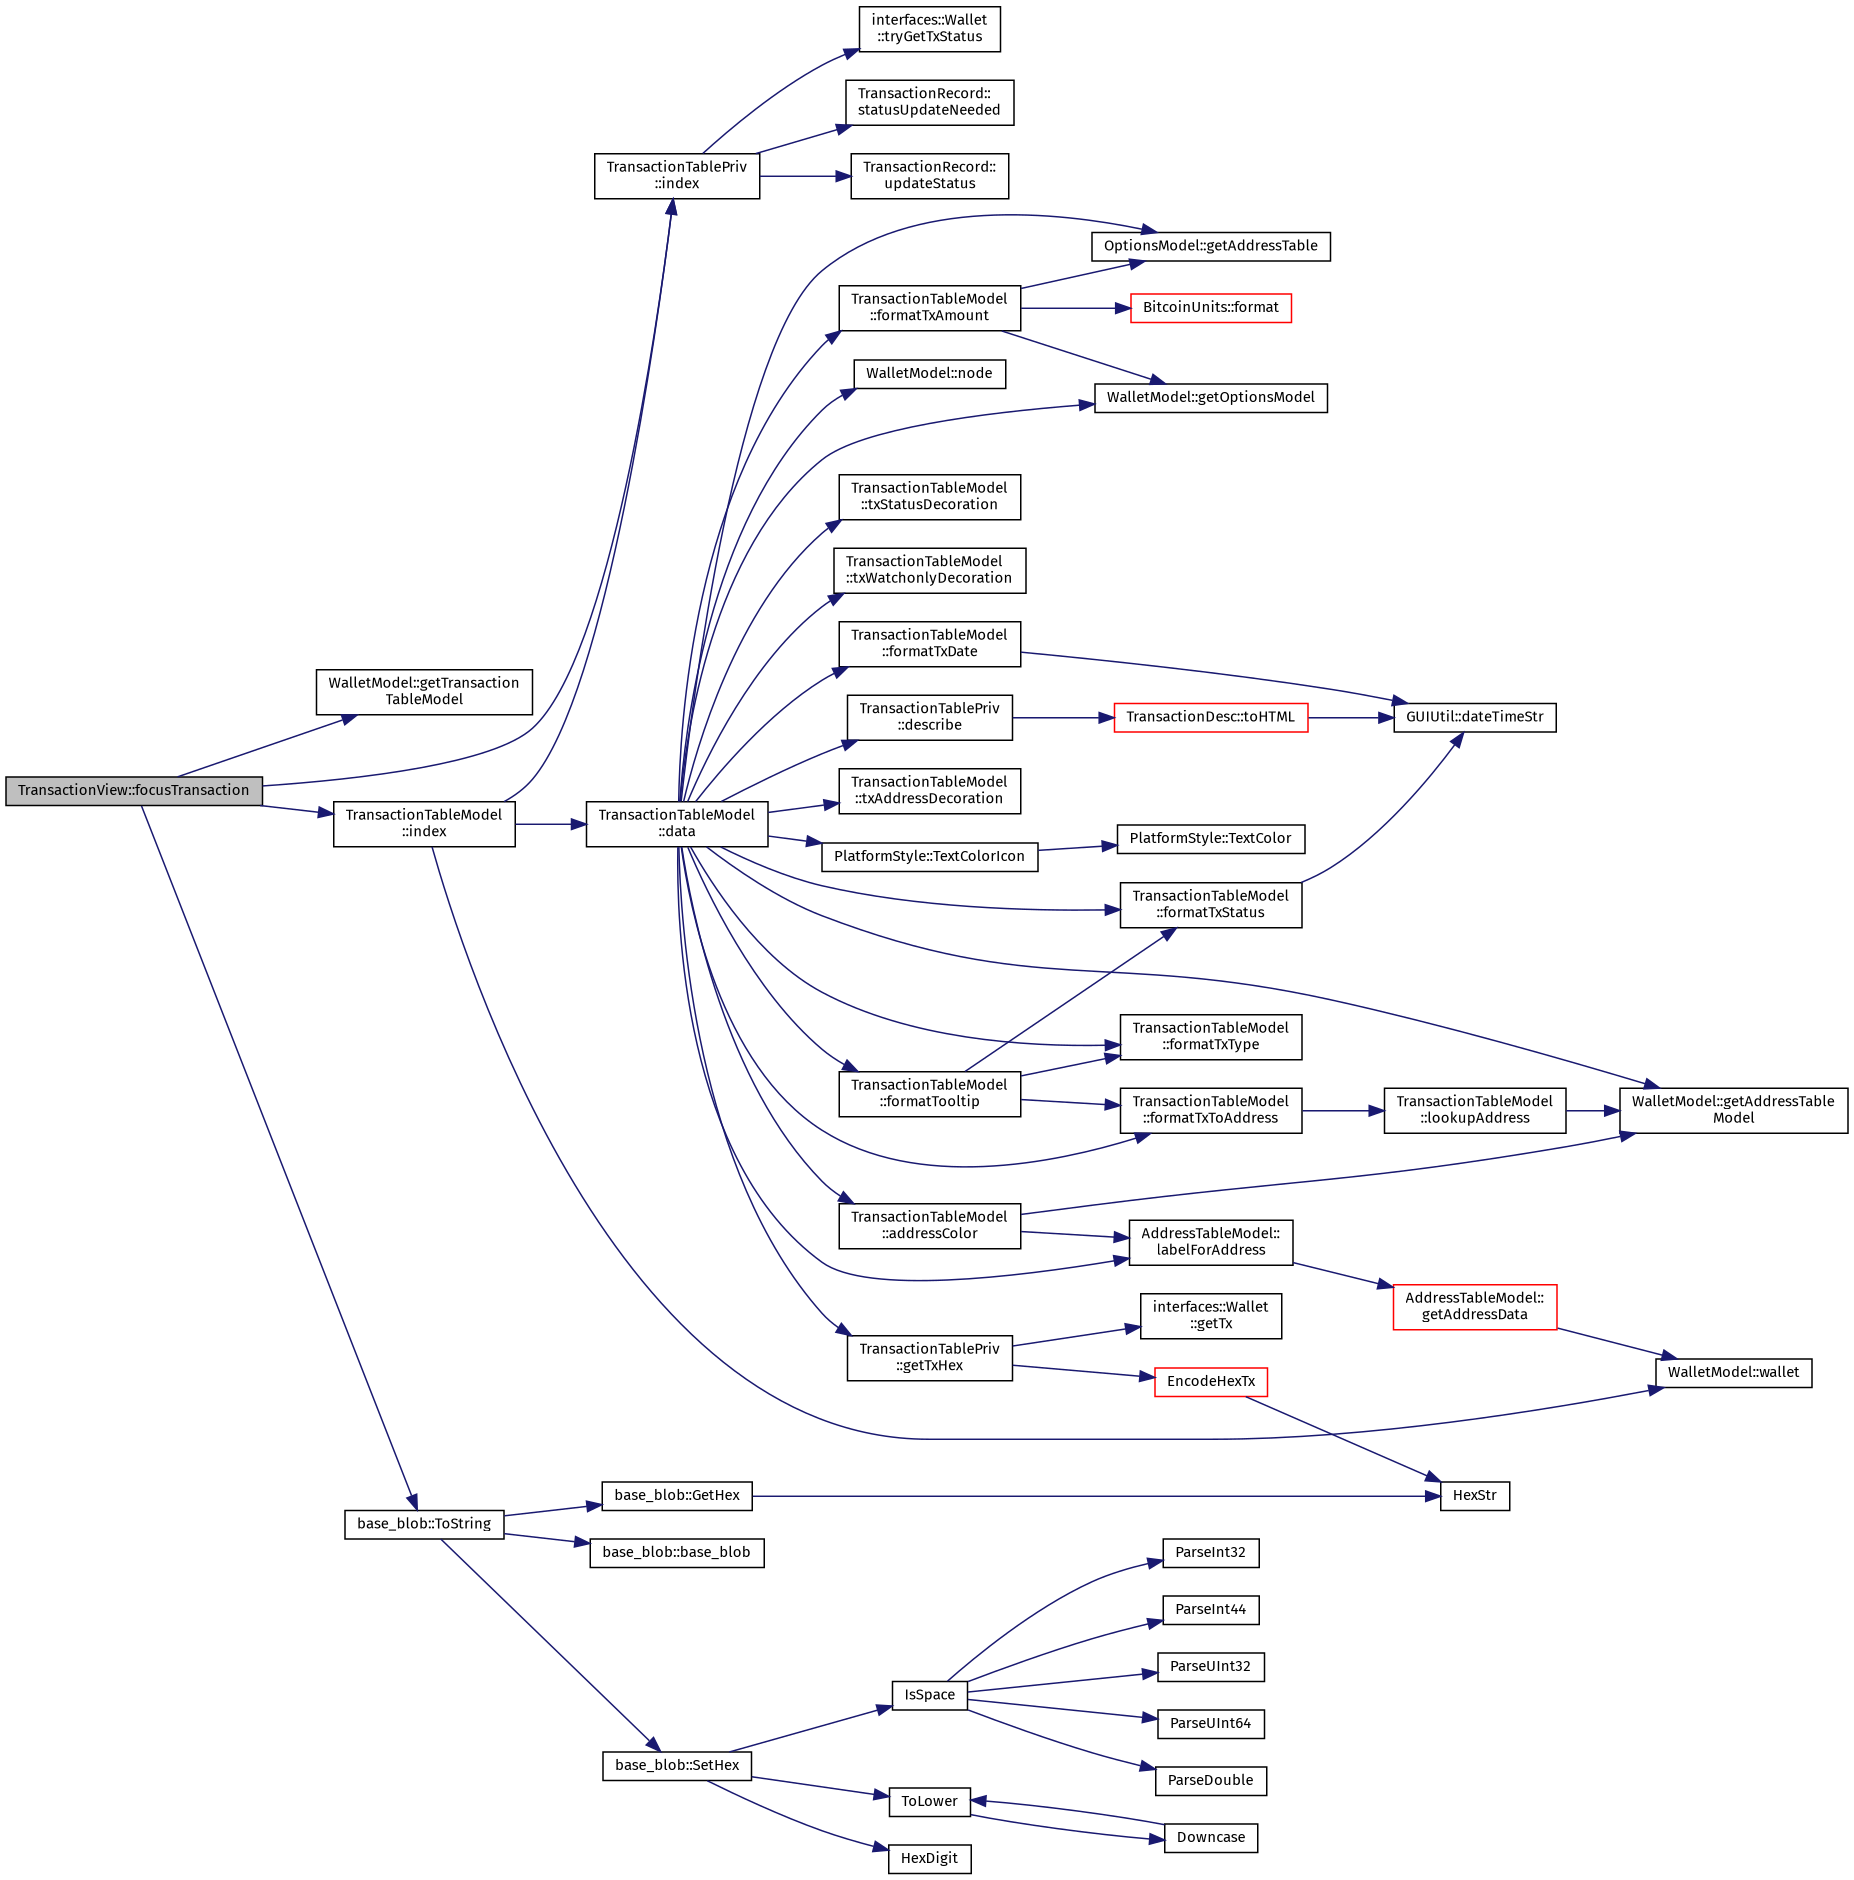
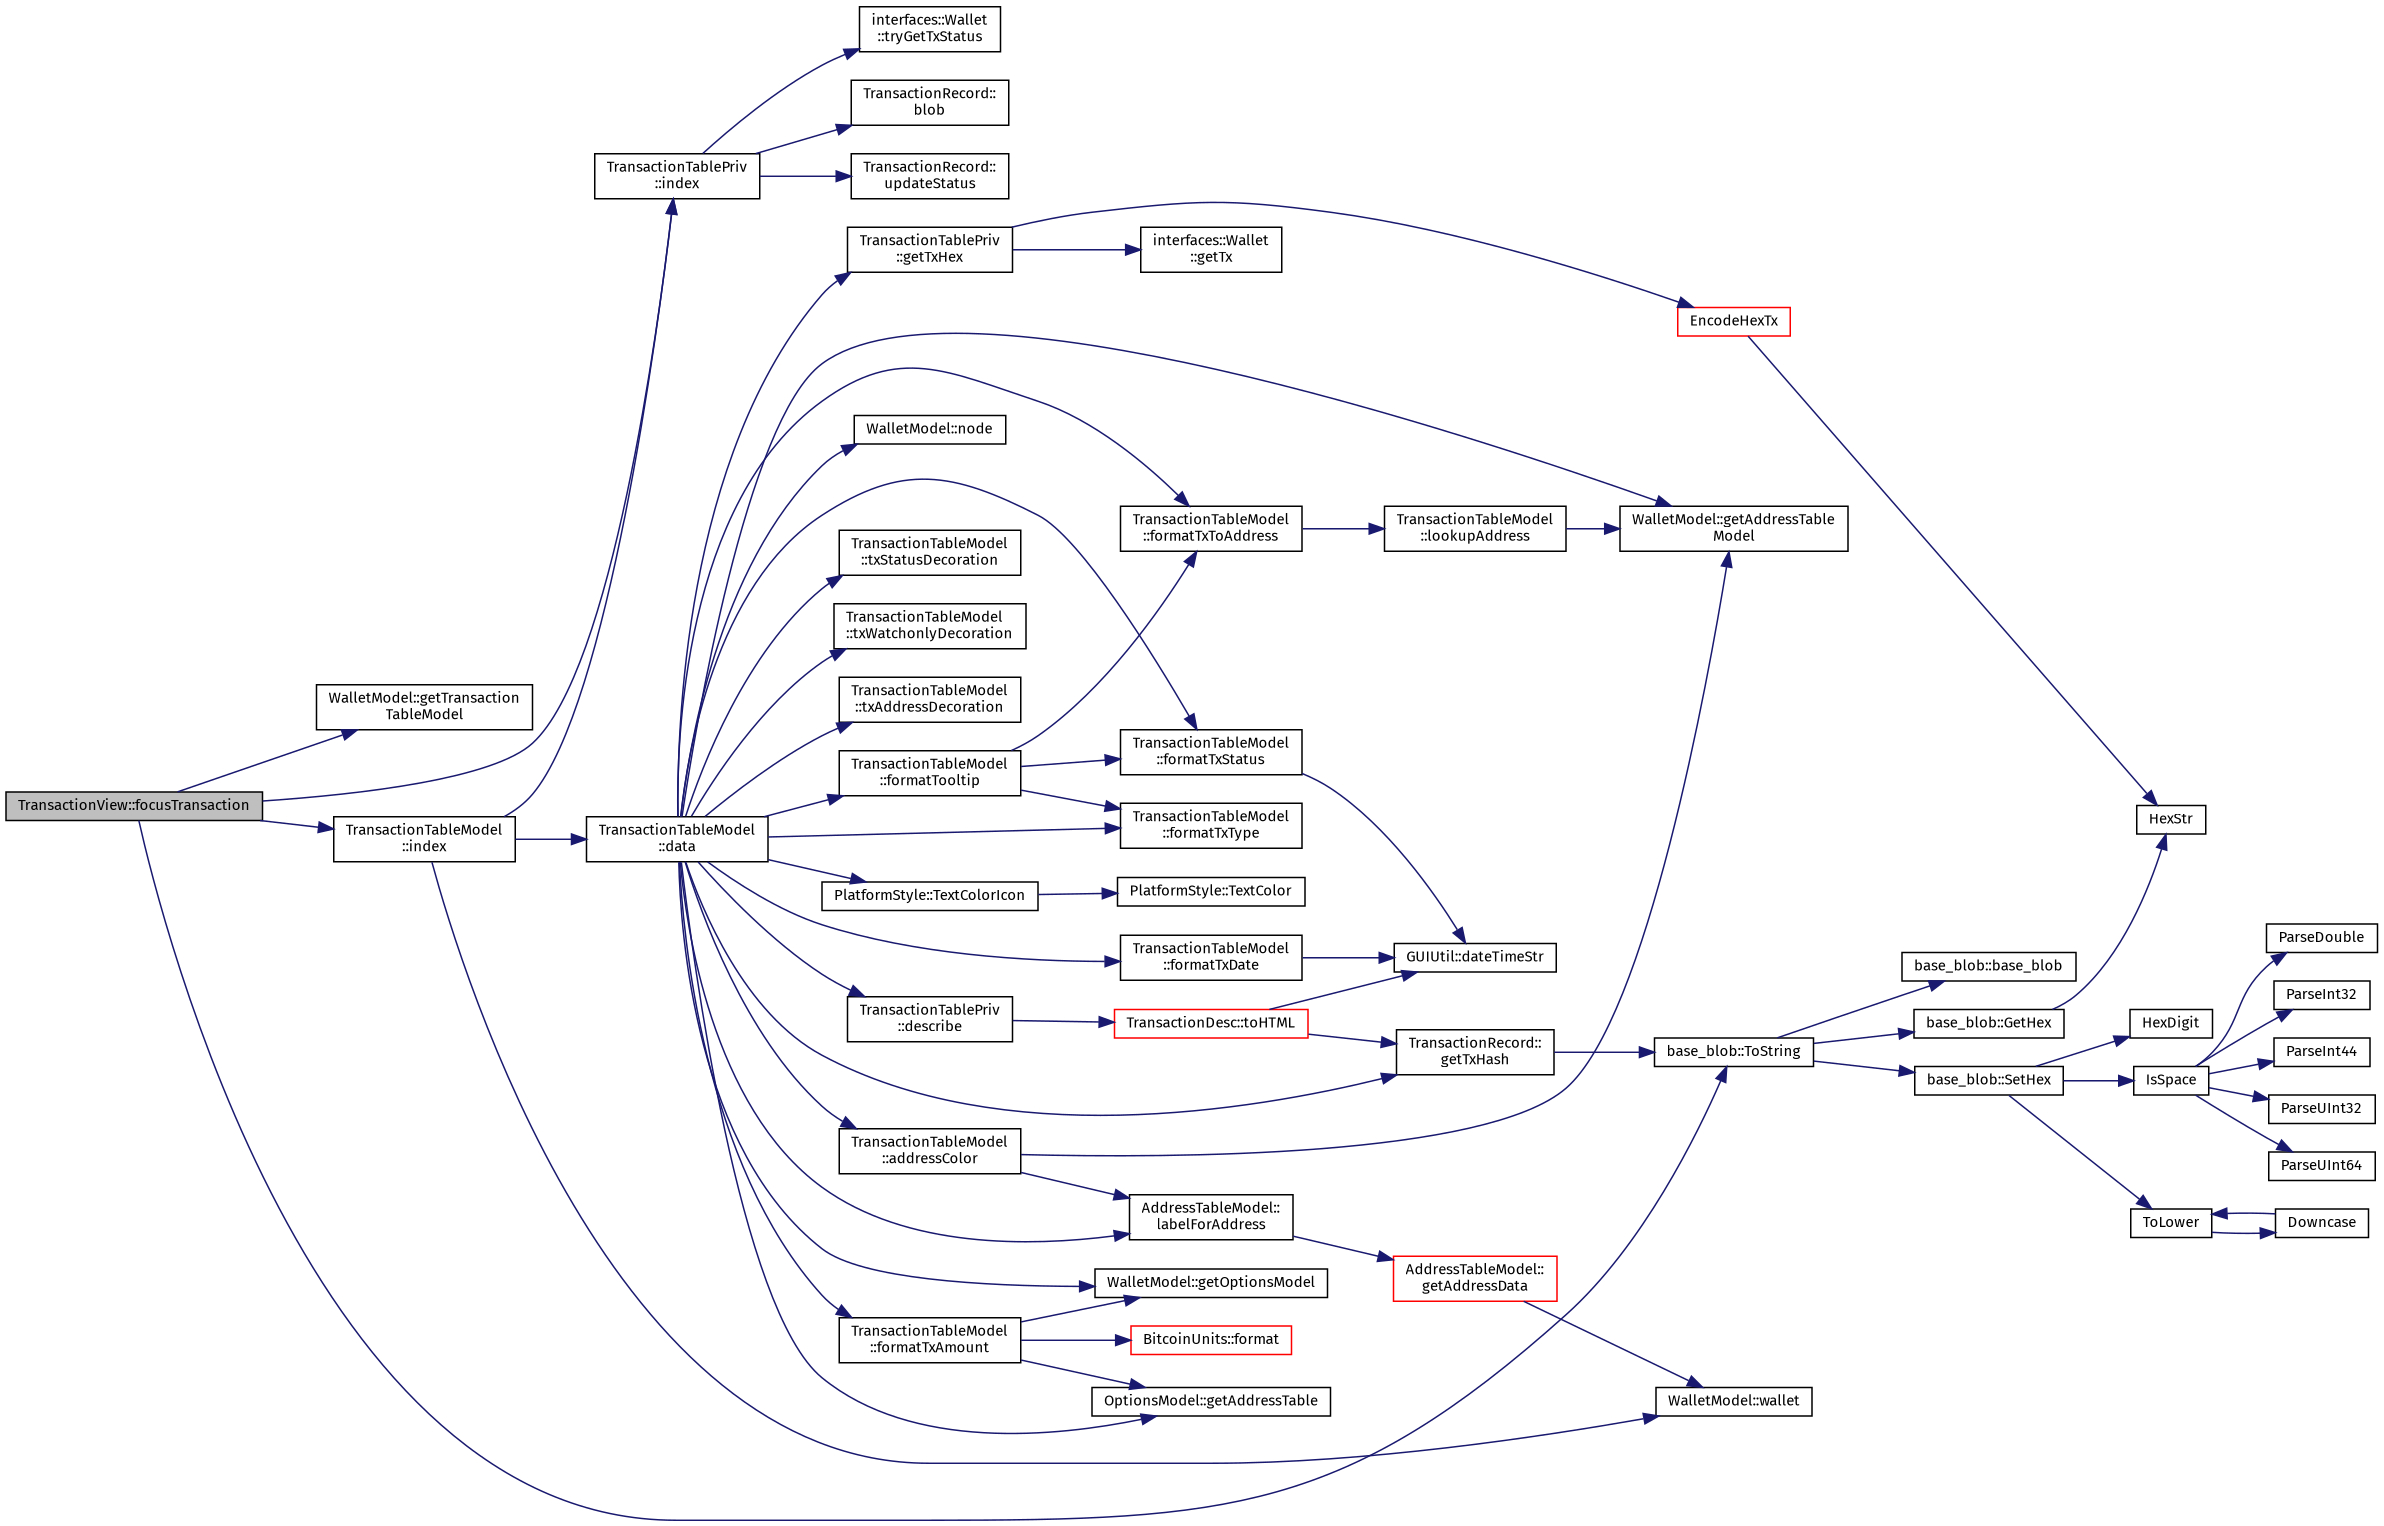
node "TransactionRecord:: statusUpdateNeeded": label "TransactionRecord:: statusUpdateNeeded" -> "TransactionRecord:: blob"
node "TransactionRecord:: getTxHash": added
